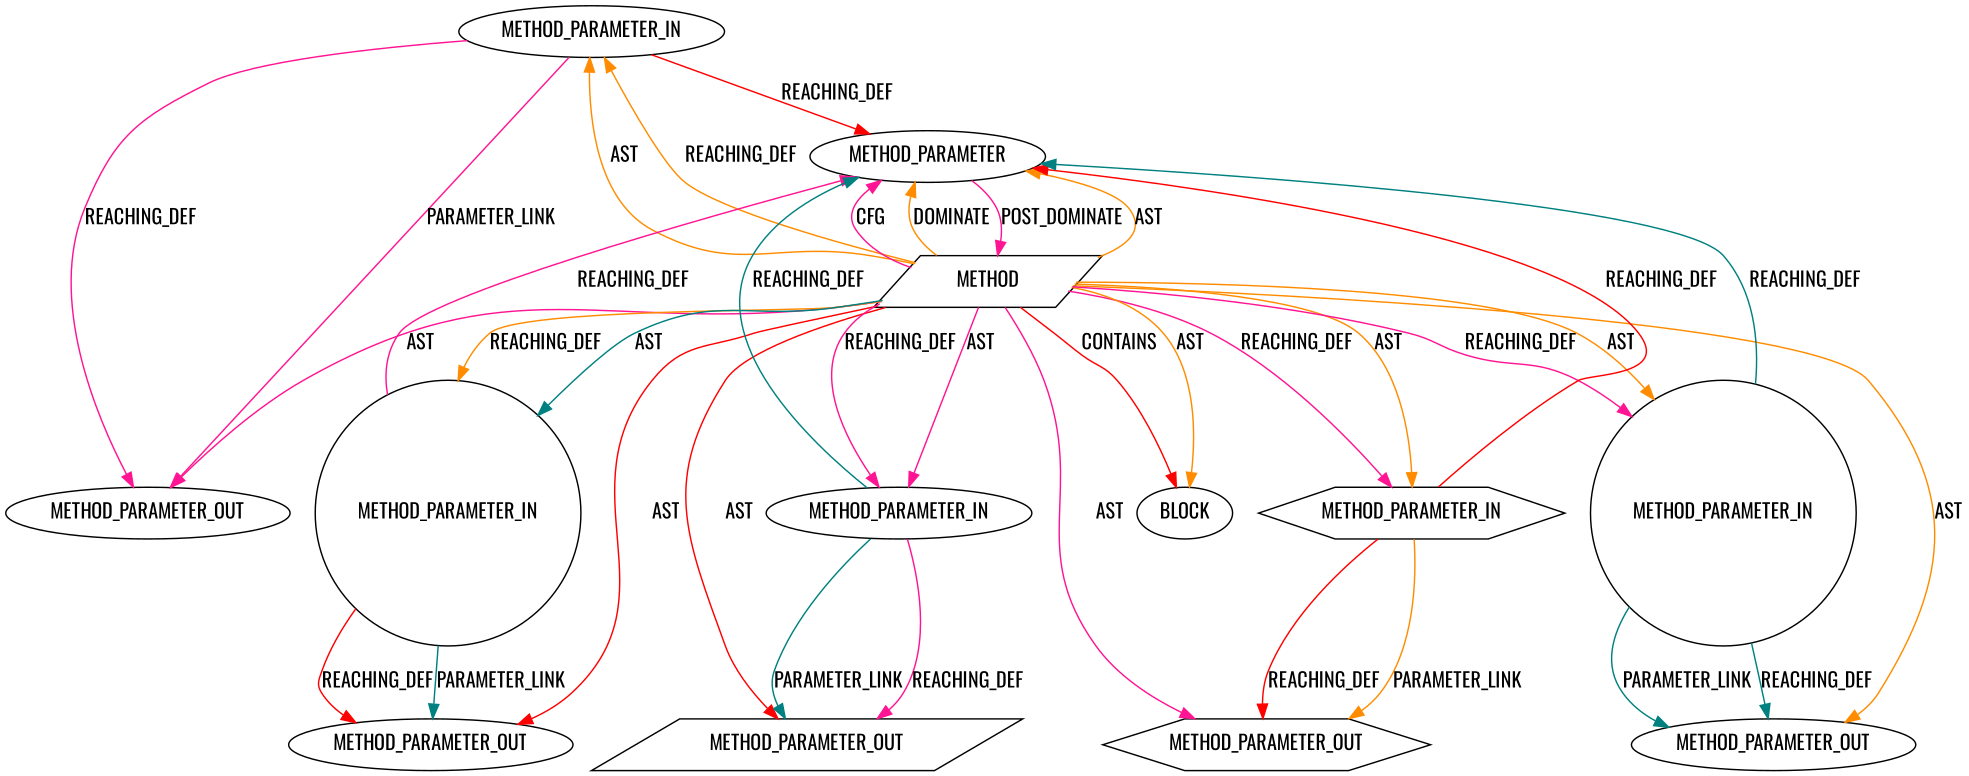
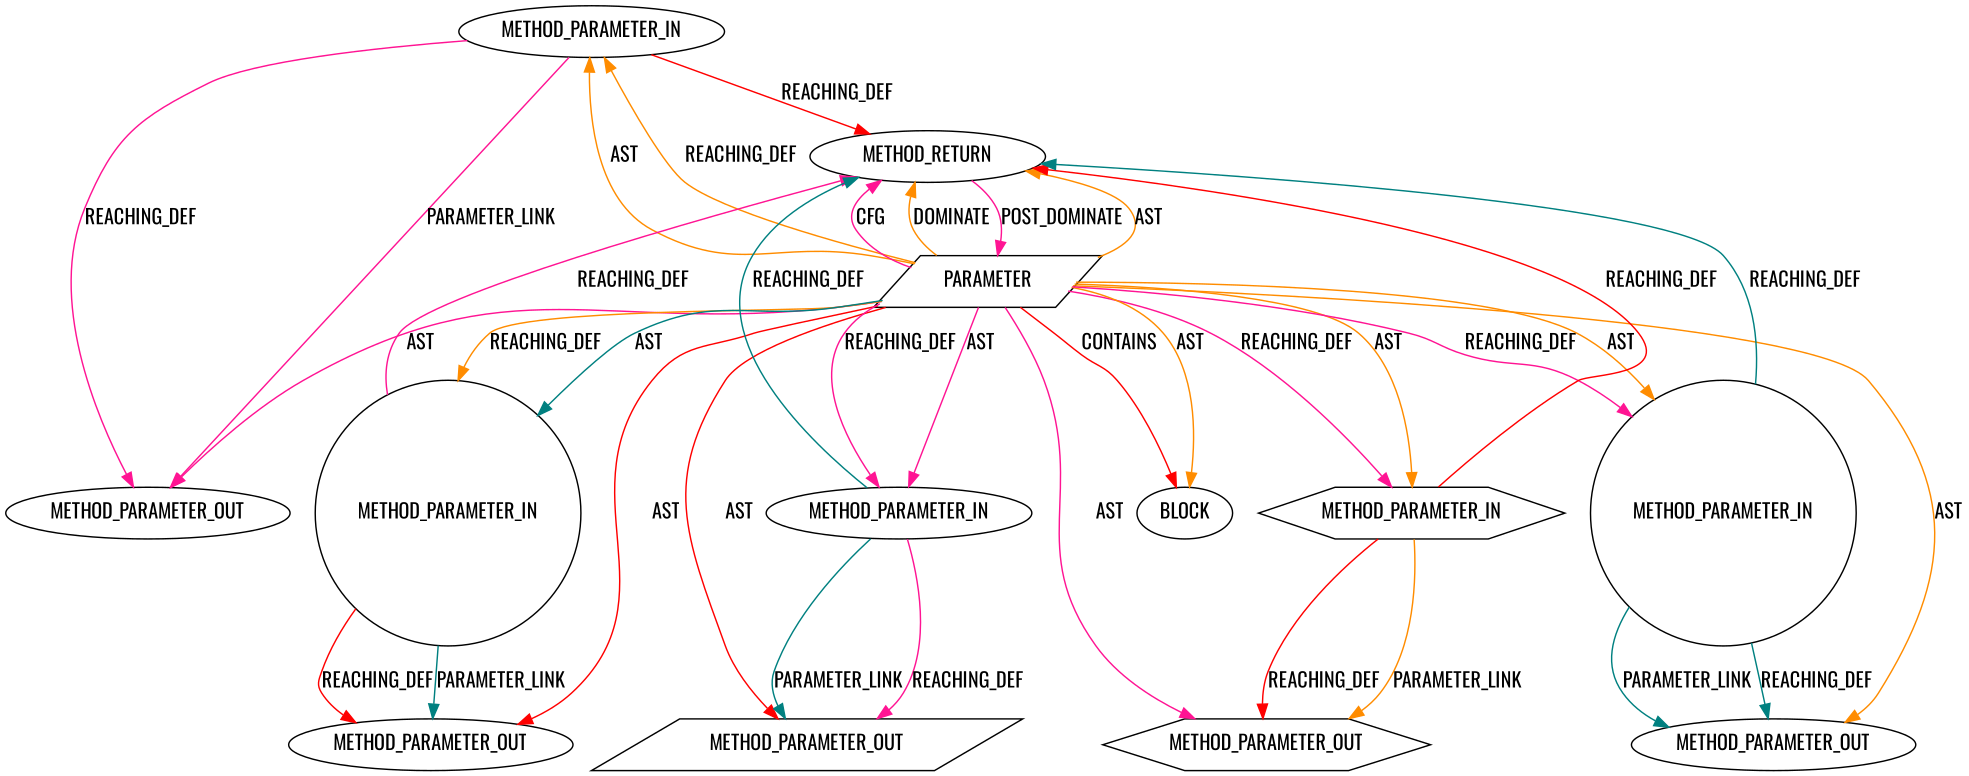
node "METHOD_PARAMETER": label "METHOD_PARAMETER" -> "METHOD_RETURN"
node "METHOD": label "METHOD" -> "PARAMETER"
